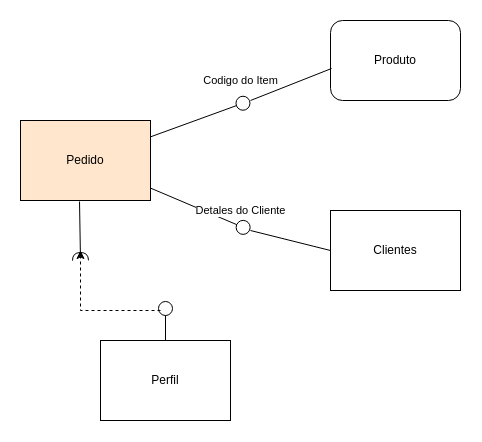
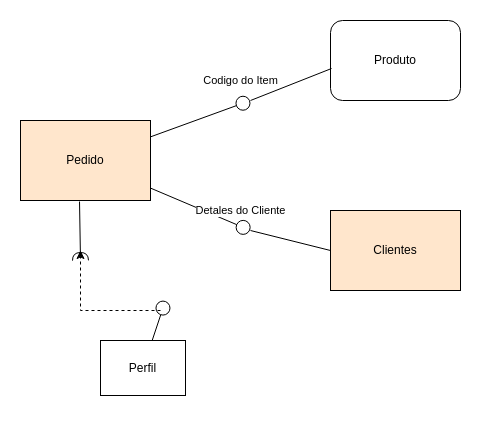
node "Clientes": fillcolor #ffffff -> #ffe6cc
node "Perfil": size 130x80 -> 85x55
